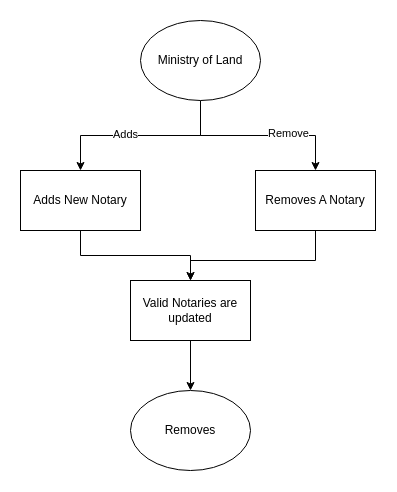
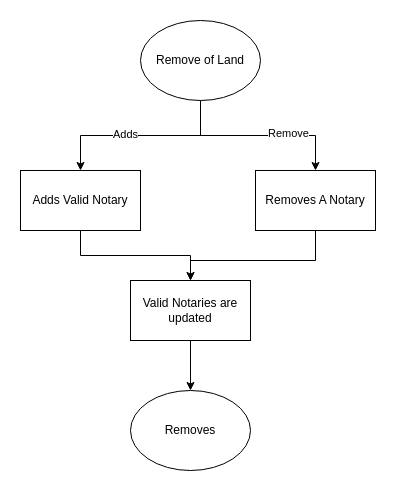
node "Ministry of Land": label "Ministry of Land" -> "Remove of Land"
node "Adds New Notary": label "Adds New Notary" -> "Adds Valid Notary"
